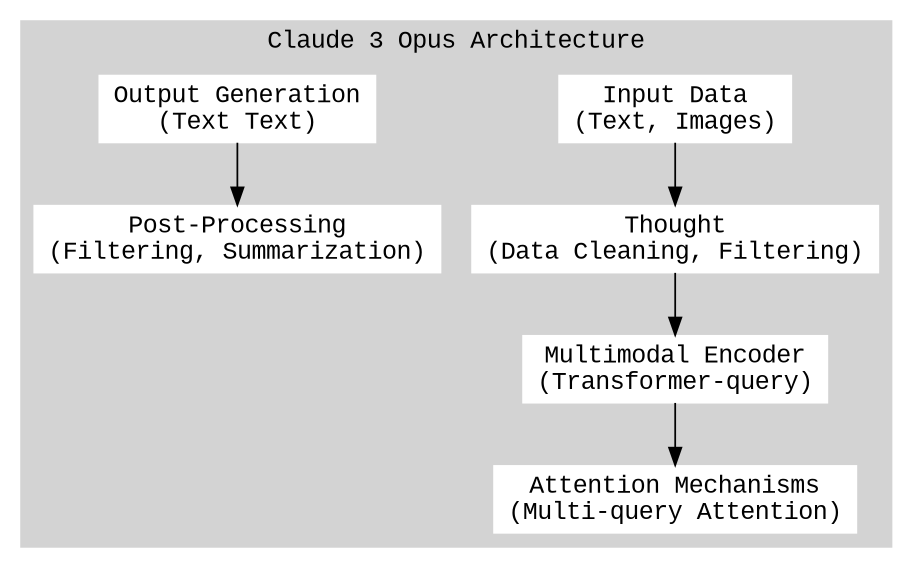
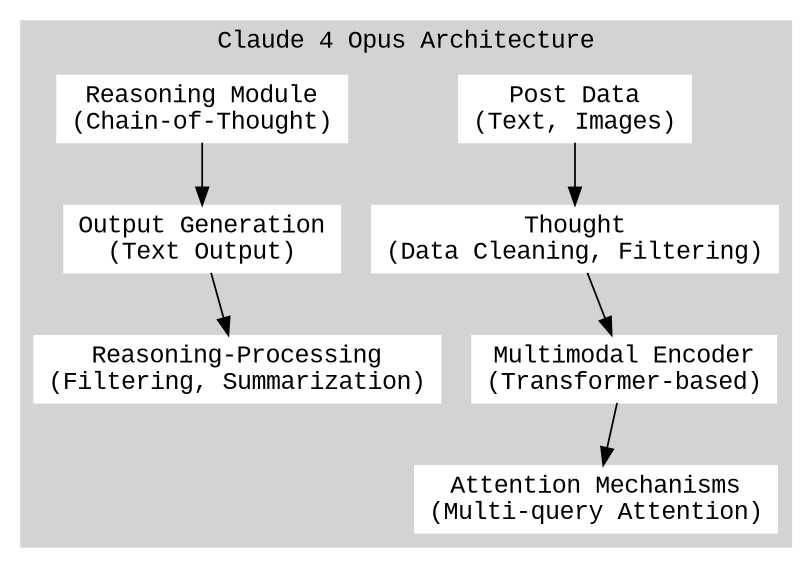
cluster "Claude 3 Opus Architecture": label "Claude 3 Opus Architecture" -> "Claude 4 Opus Architecture"
node "Reasoning Module (Chain-of-Thought)": added
node "Output Generation (Text Text)": label "Output Generation (Text Text)" -> "Output Generation (Text Output)"
node "Input Data (Text, Images)": label "Input Data (Text, Images)" -> "Post Data (Text, Images)"
node "Post-Processing (Filtering, Summarization)": label "Post-Processing (Filtering, Summarization)" -> "Reasoning-Processing (Filtering, Summarization)"
node "Multimodal Encoder (Transformer-query)": label "Multimodal Encoder (Transformer-query)" -> "Multimodal Encoder (Transformer-based)"
